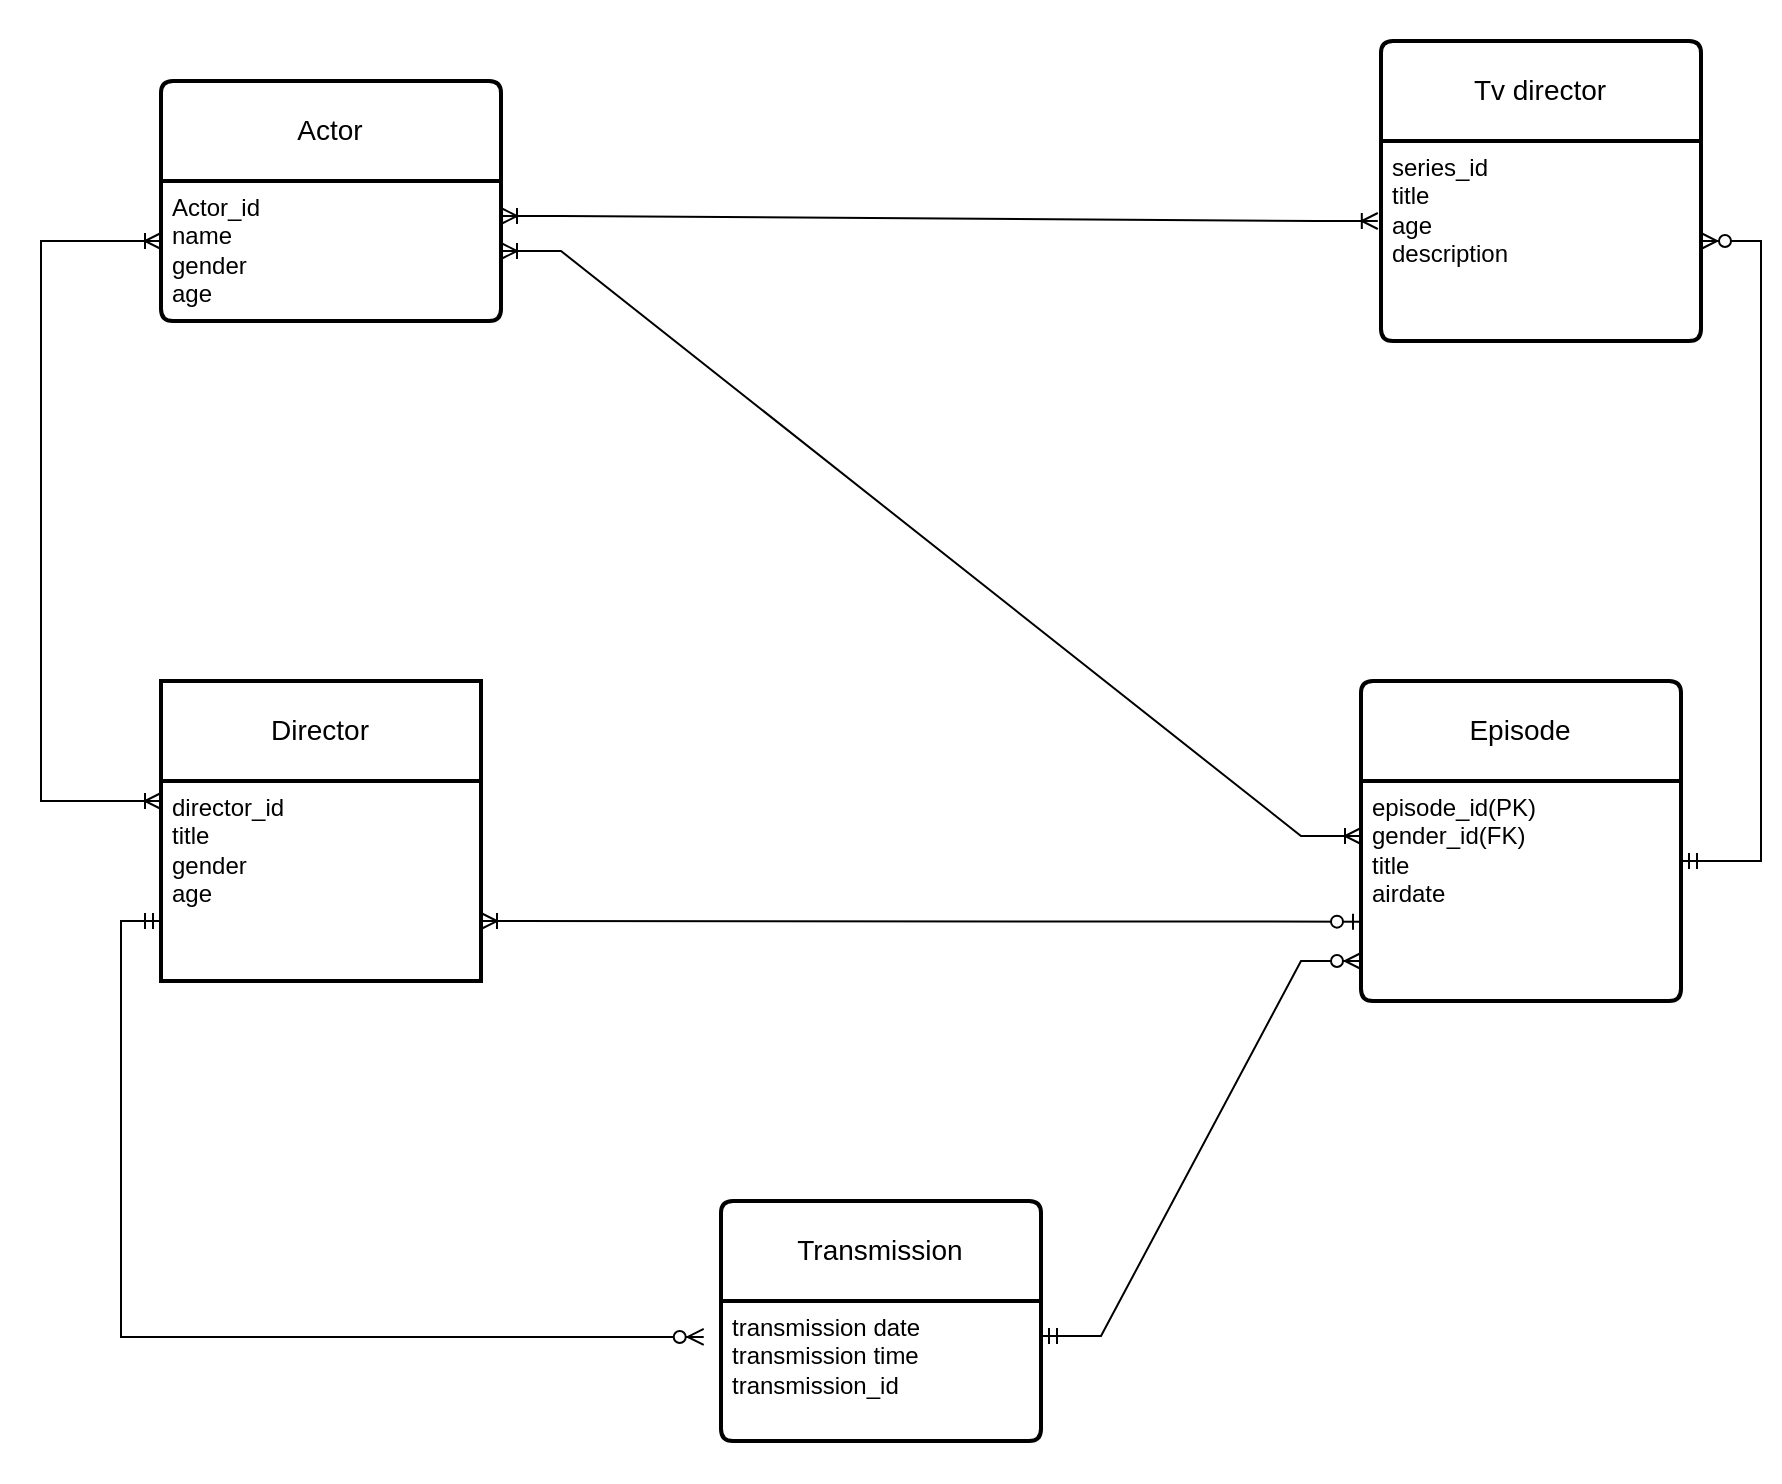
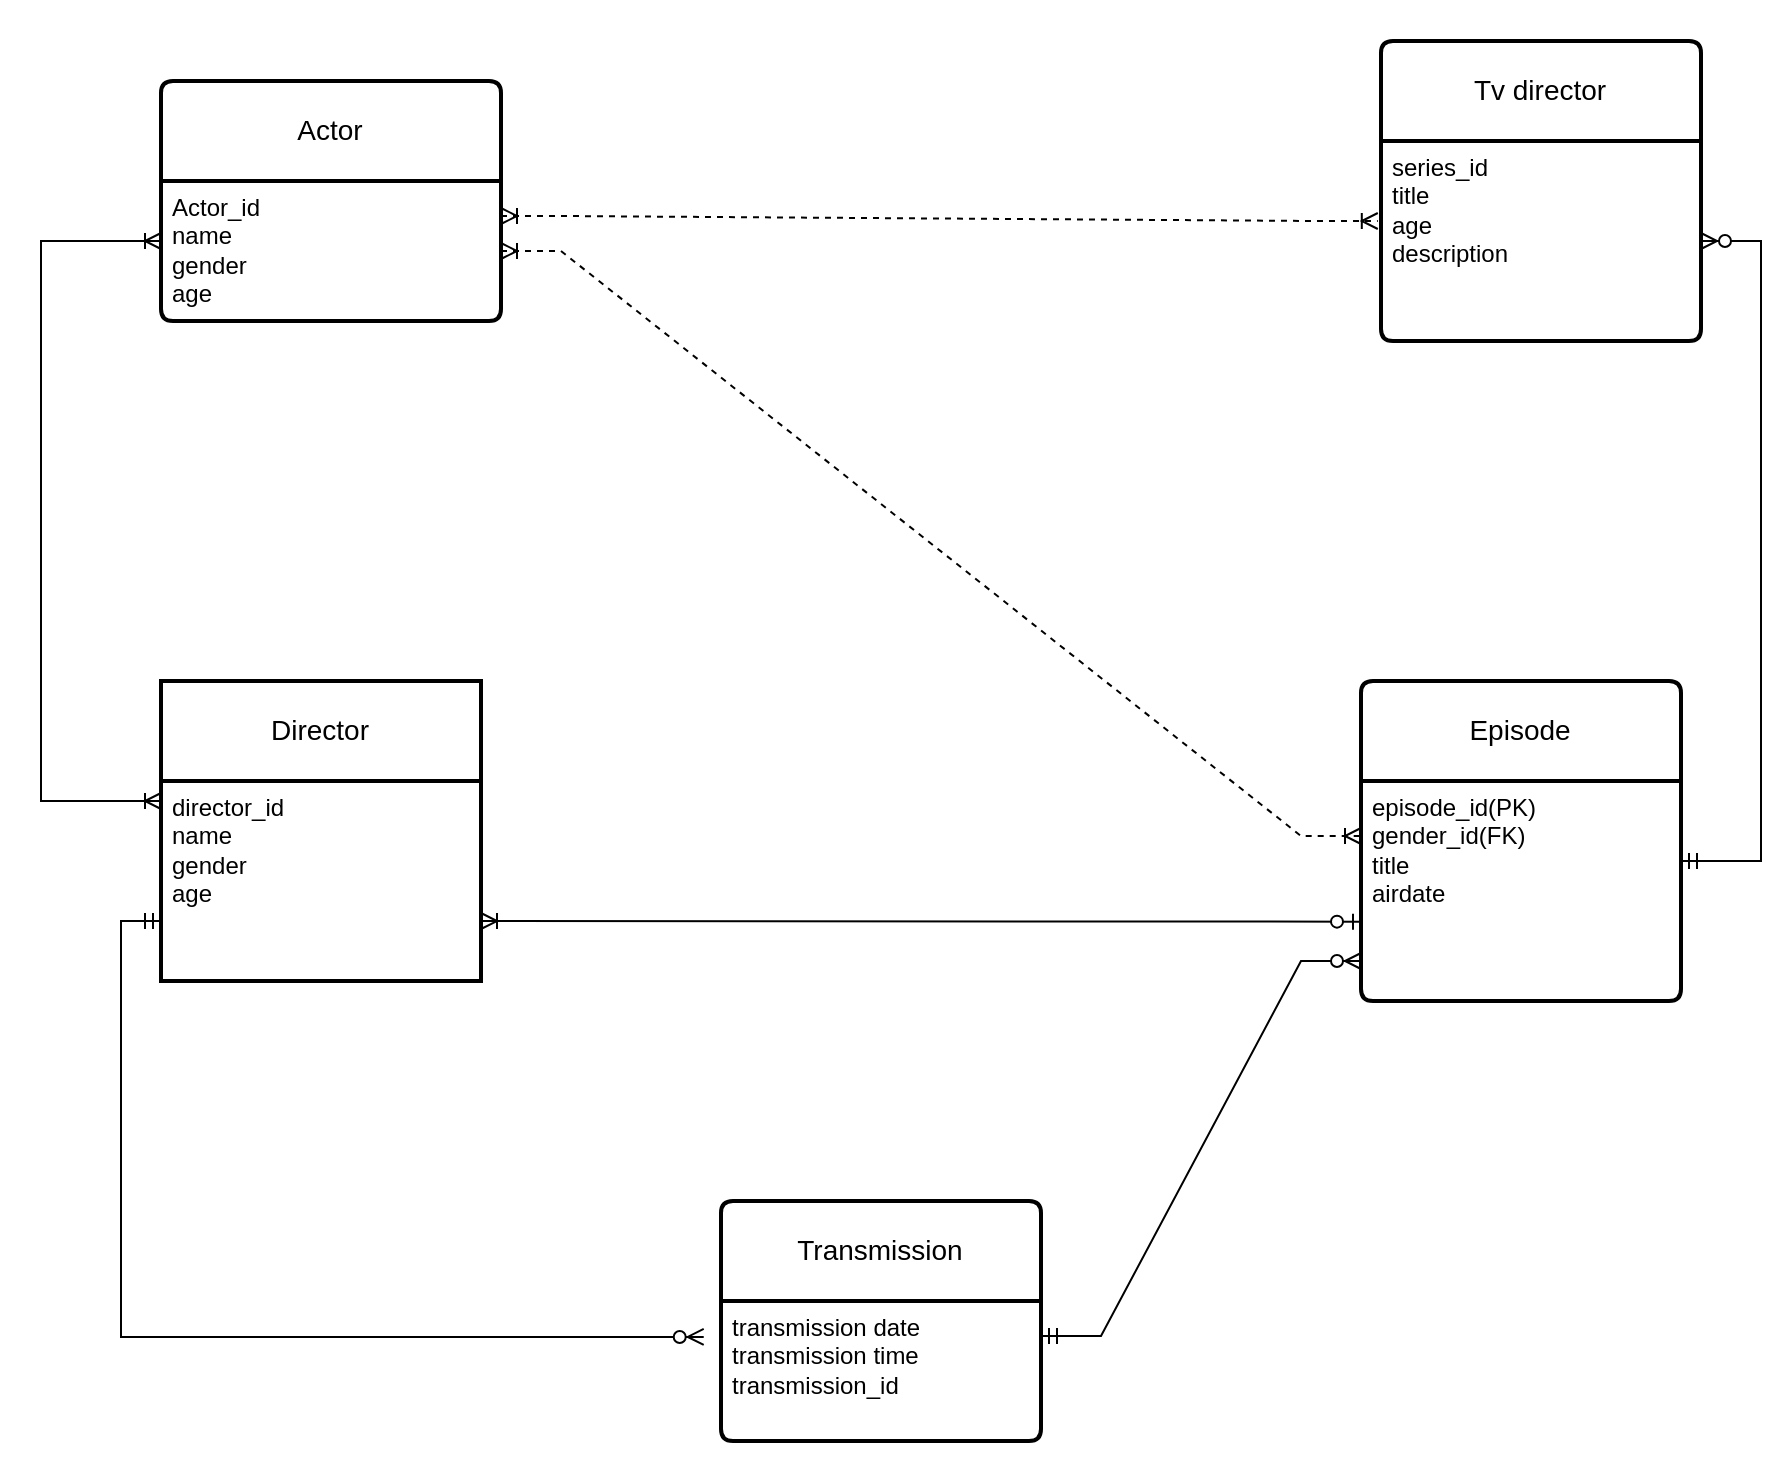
edge "series_id title age description" -- "Actor_id name gender age": style solid -> dashed
edge "Actor_id name gender age" -- "episode_id(PK) gender_id(FK) title airdate": style solid -> dashed
node "director_id title gender age": label "director_id title gender age" -> "director_id name gender age"
